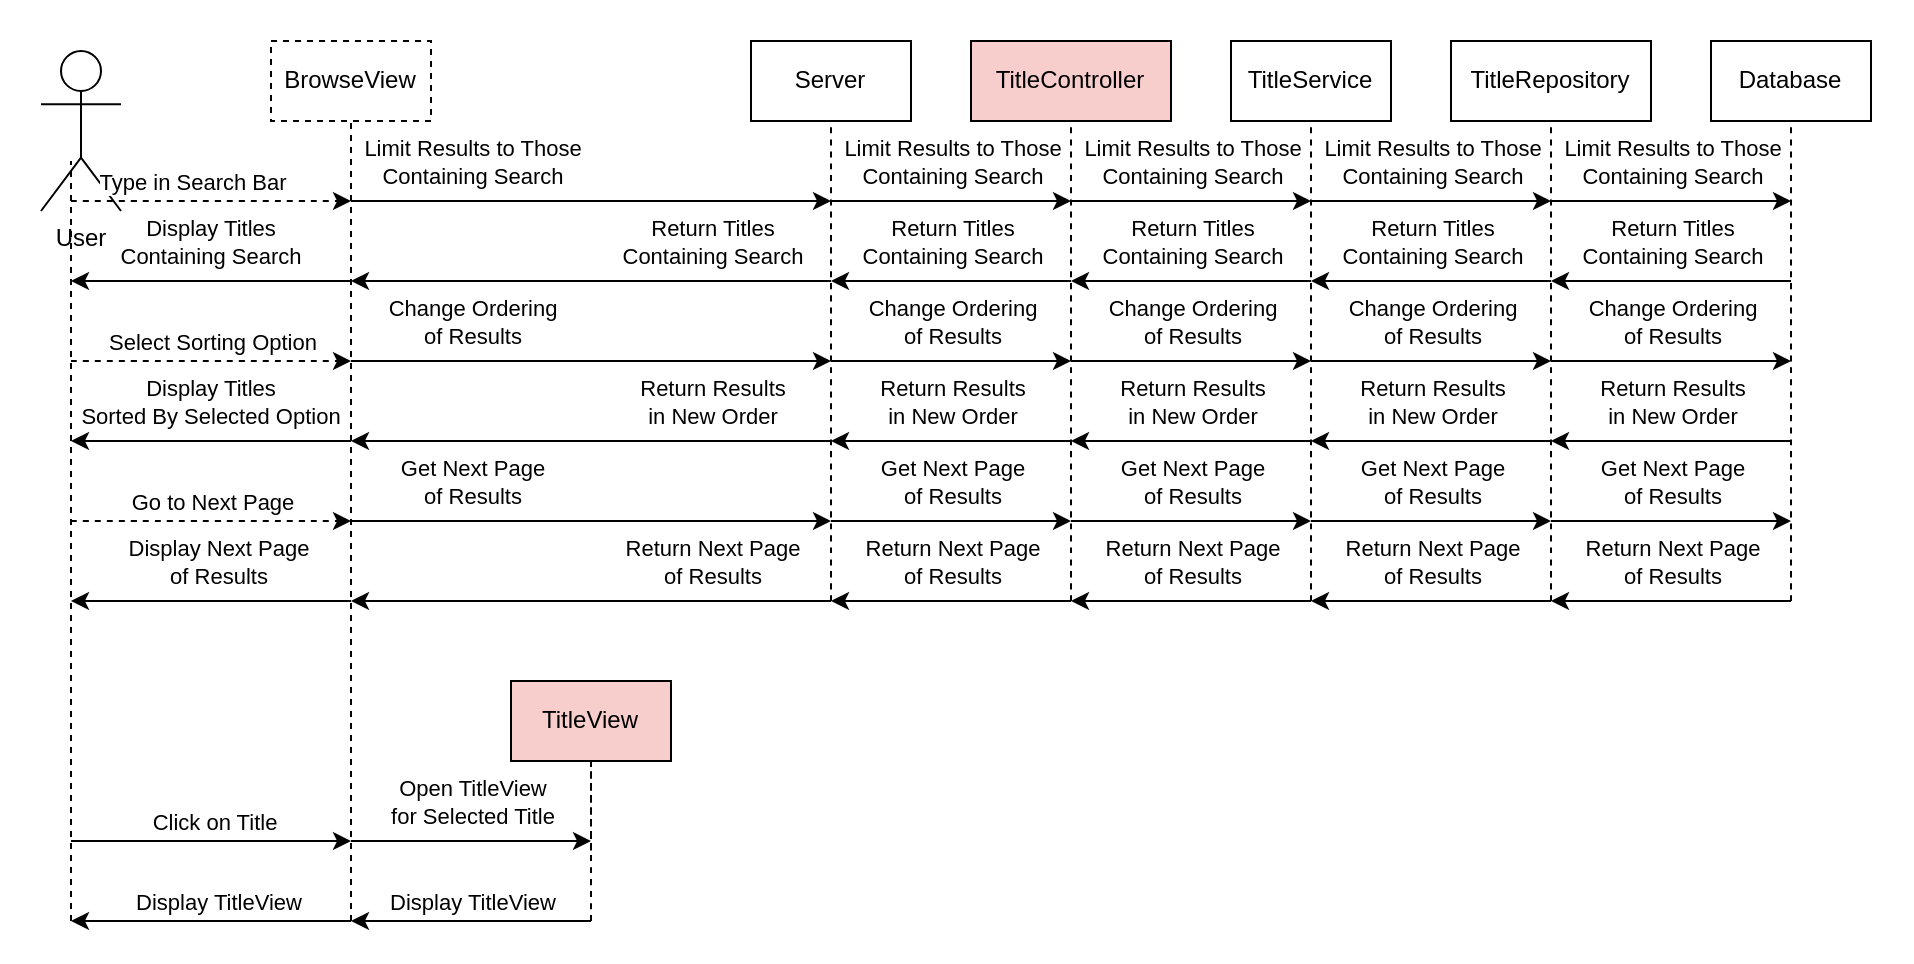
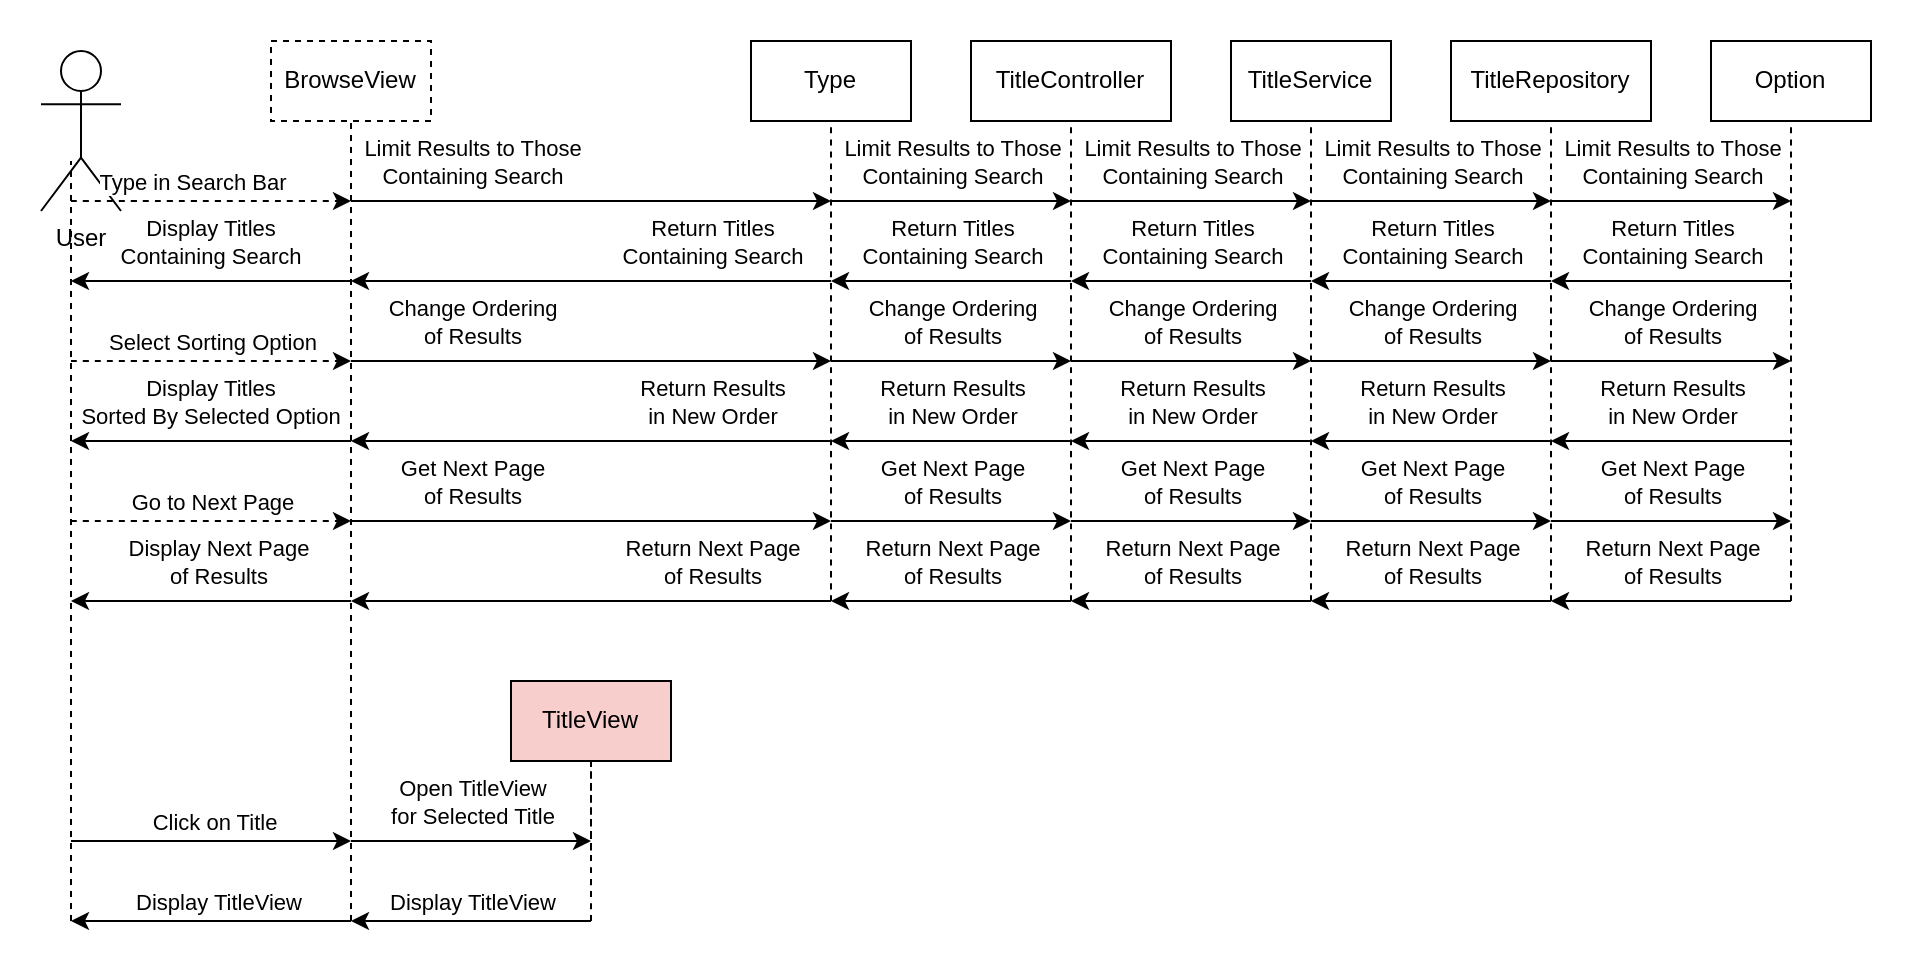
node "Server": label "Server" -> "Type"
node "TitleController": fillcolor #f8cecc -> #ffffff
node "Database": label "Database" -> "Option"
